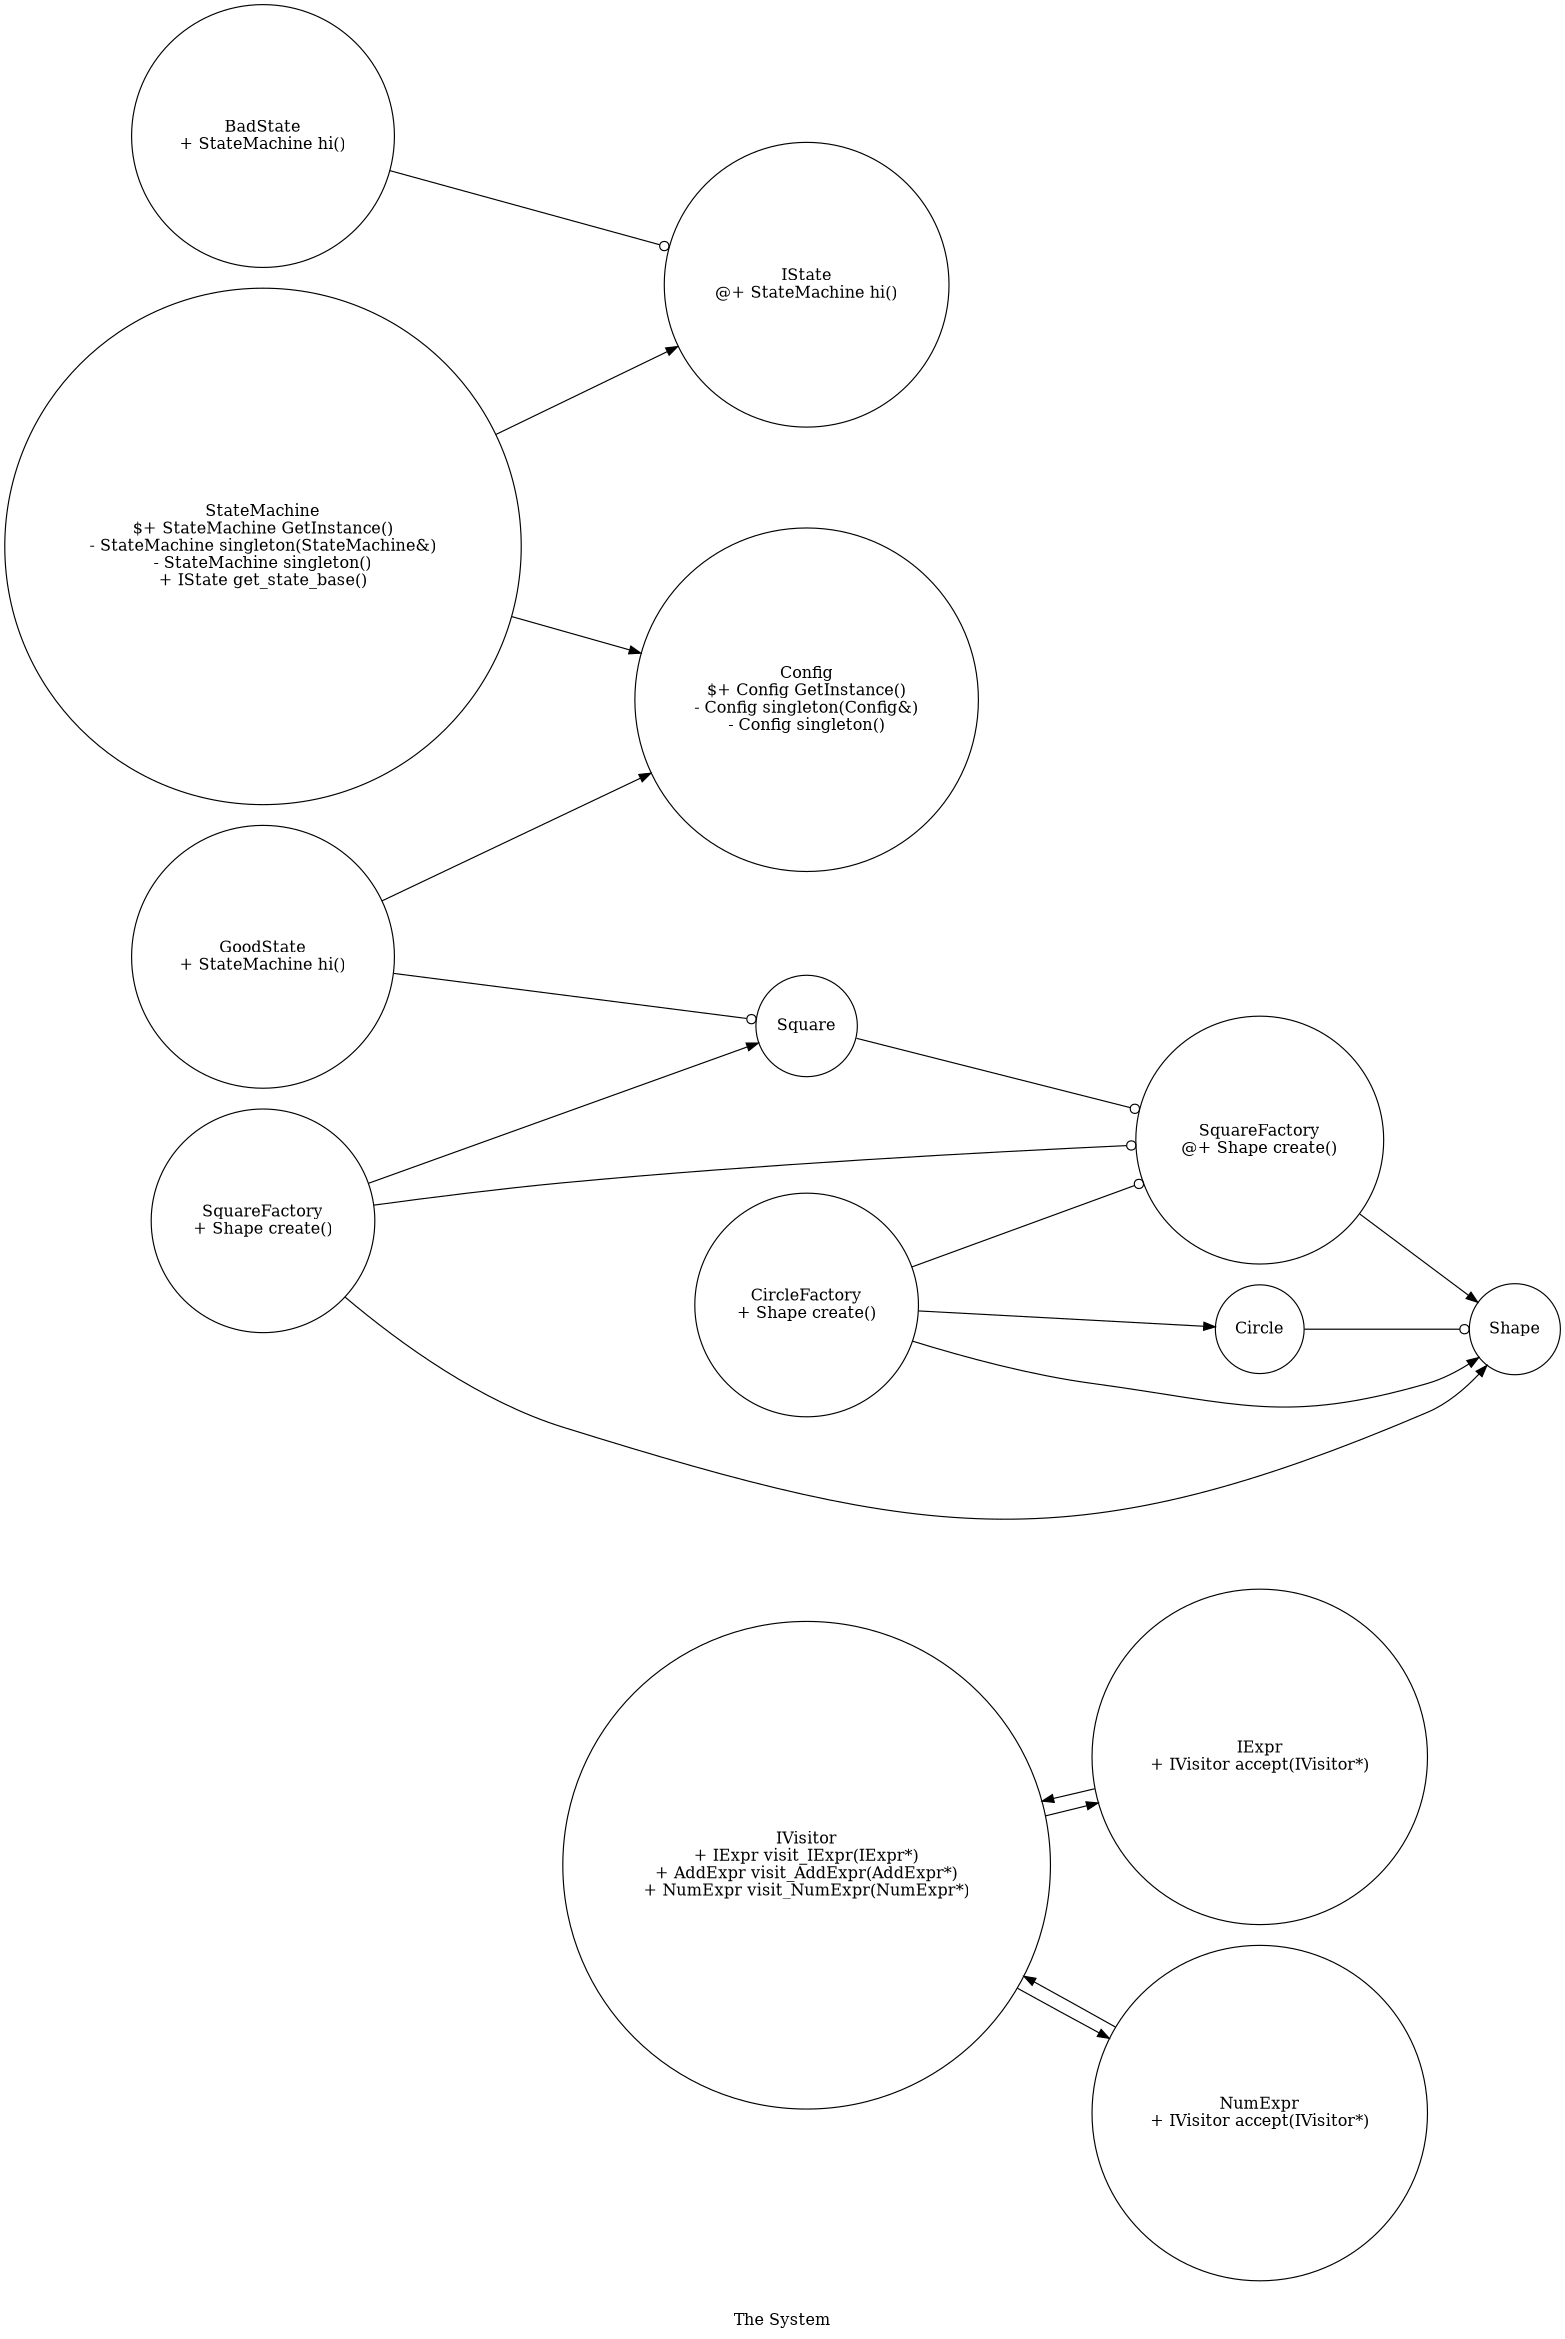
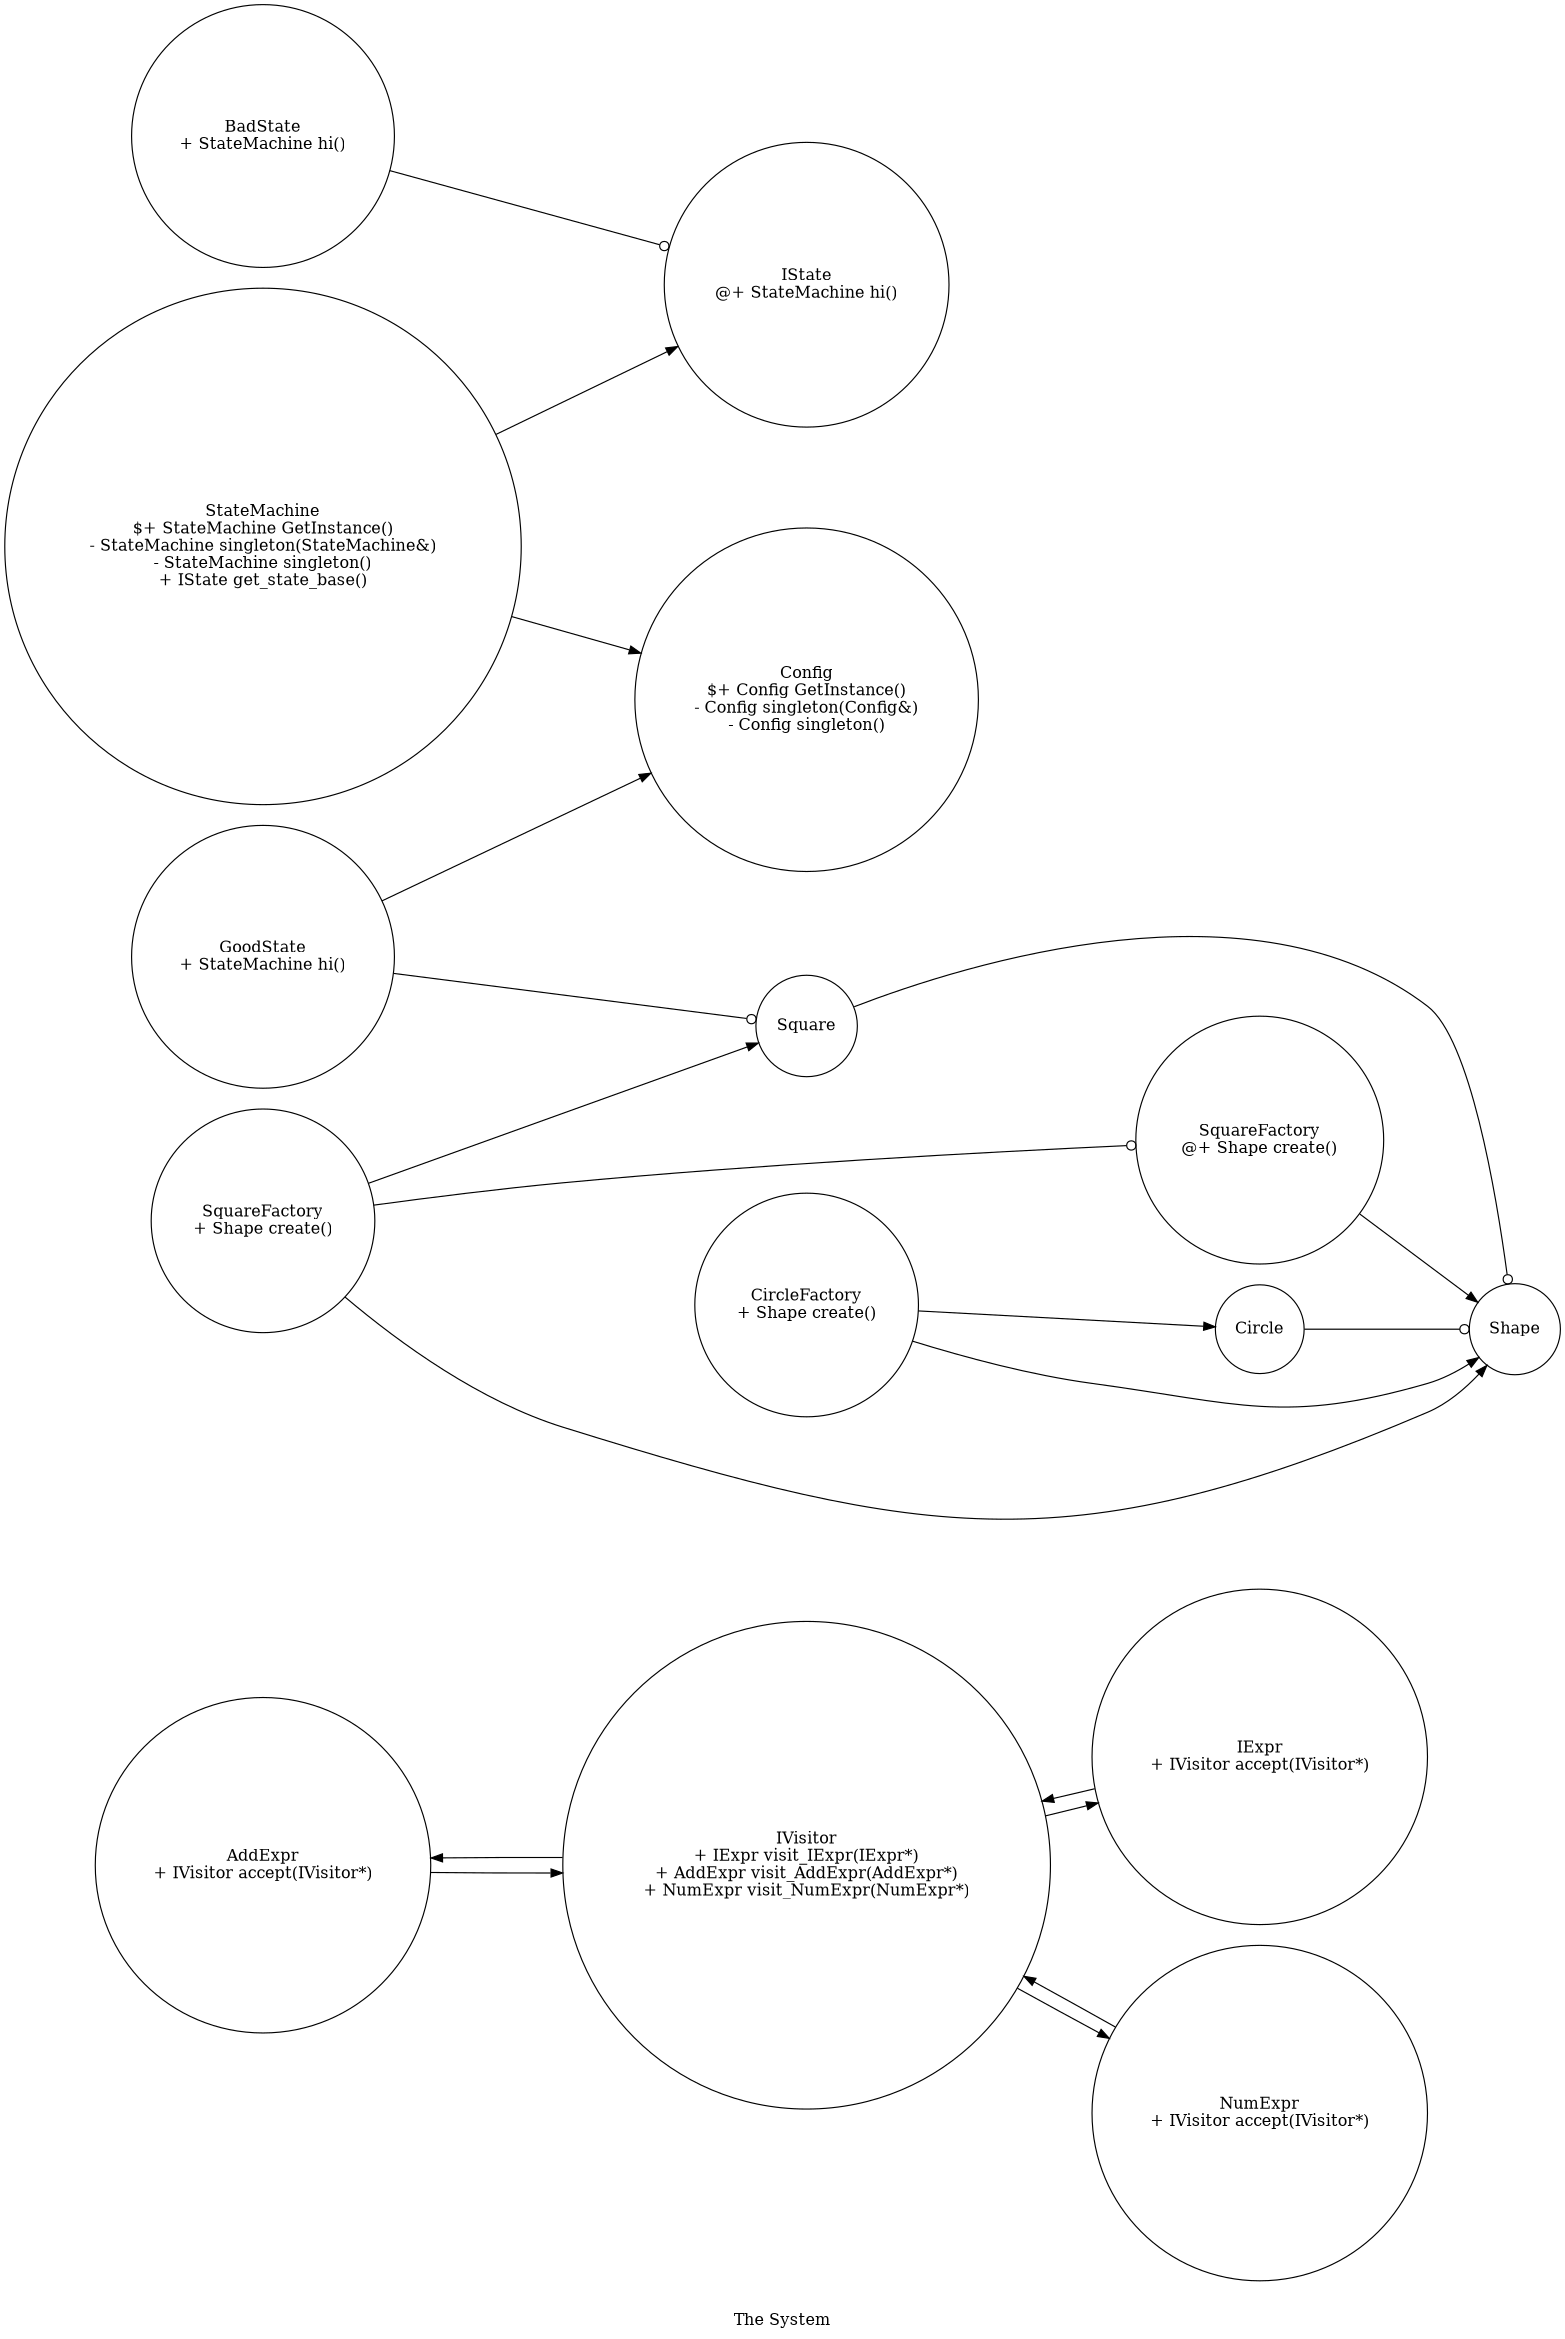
edge "Square" -> "SquareFactory @+ Shape create()": now "Square" -> "Shape"
edge "CircleFactory + Shape create()" -> "SquareFactory @+ Shape create()": removed
node "AddExpr + IVisitor accept(IVisitor*)": added
